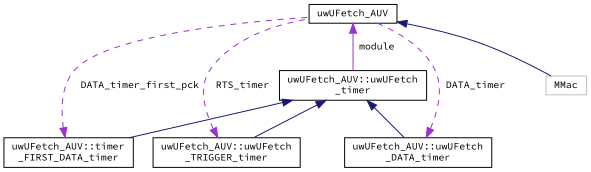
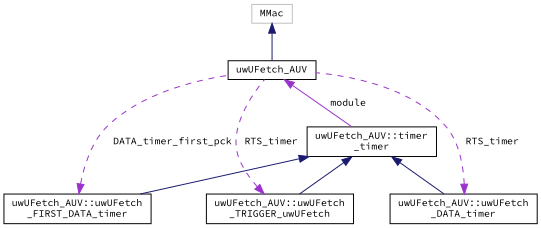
edge "MMac" -> "uwUFetch_AUV": reversed
node "uwUFetch_AUV::uwUFetch _timer": label "uwUFetch_AUV::uwUFetch _timer" -> "uwUFetch_AUV::timer _timer"
edge "uwUFetch_AUV" -> "uwUFetch_AUV::uwUFetch _DATA_timer": label " DATA_timer" -> " RTS_timer"
node "uwUFetch_AUV::timer _FIRST_DATA_timer": label "uwUFetch_AUV::timer _FIRST_DATA_timer" -> "uwUFetch_AUV::uwUFetch _FIRST_DATA_timer"
node "uwUFetch_AUV::uwUFetch _TRIGGER_timer": label "uwUFetch_AUV::uwUFetch _TRIGGER_timer" -> "uwUFetch_AUV::uwUFetch _TRIGGER_uwUFetch"
